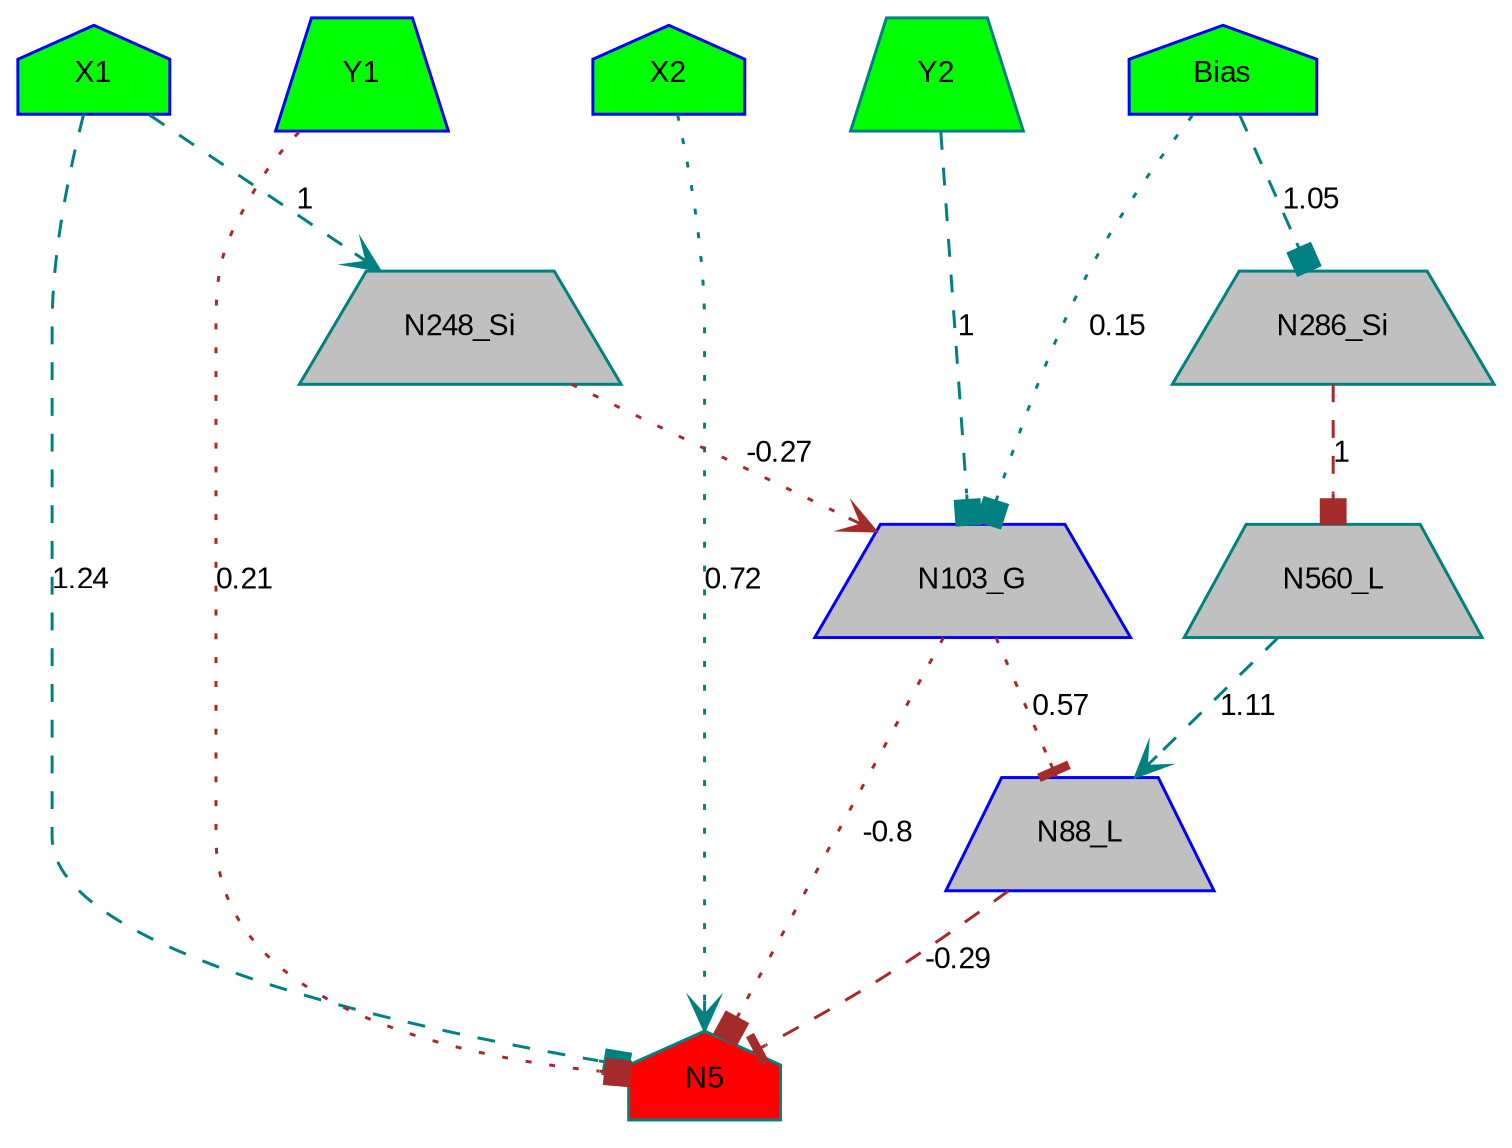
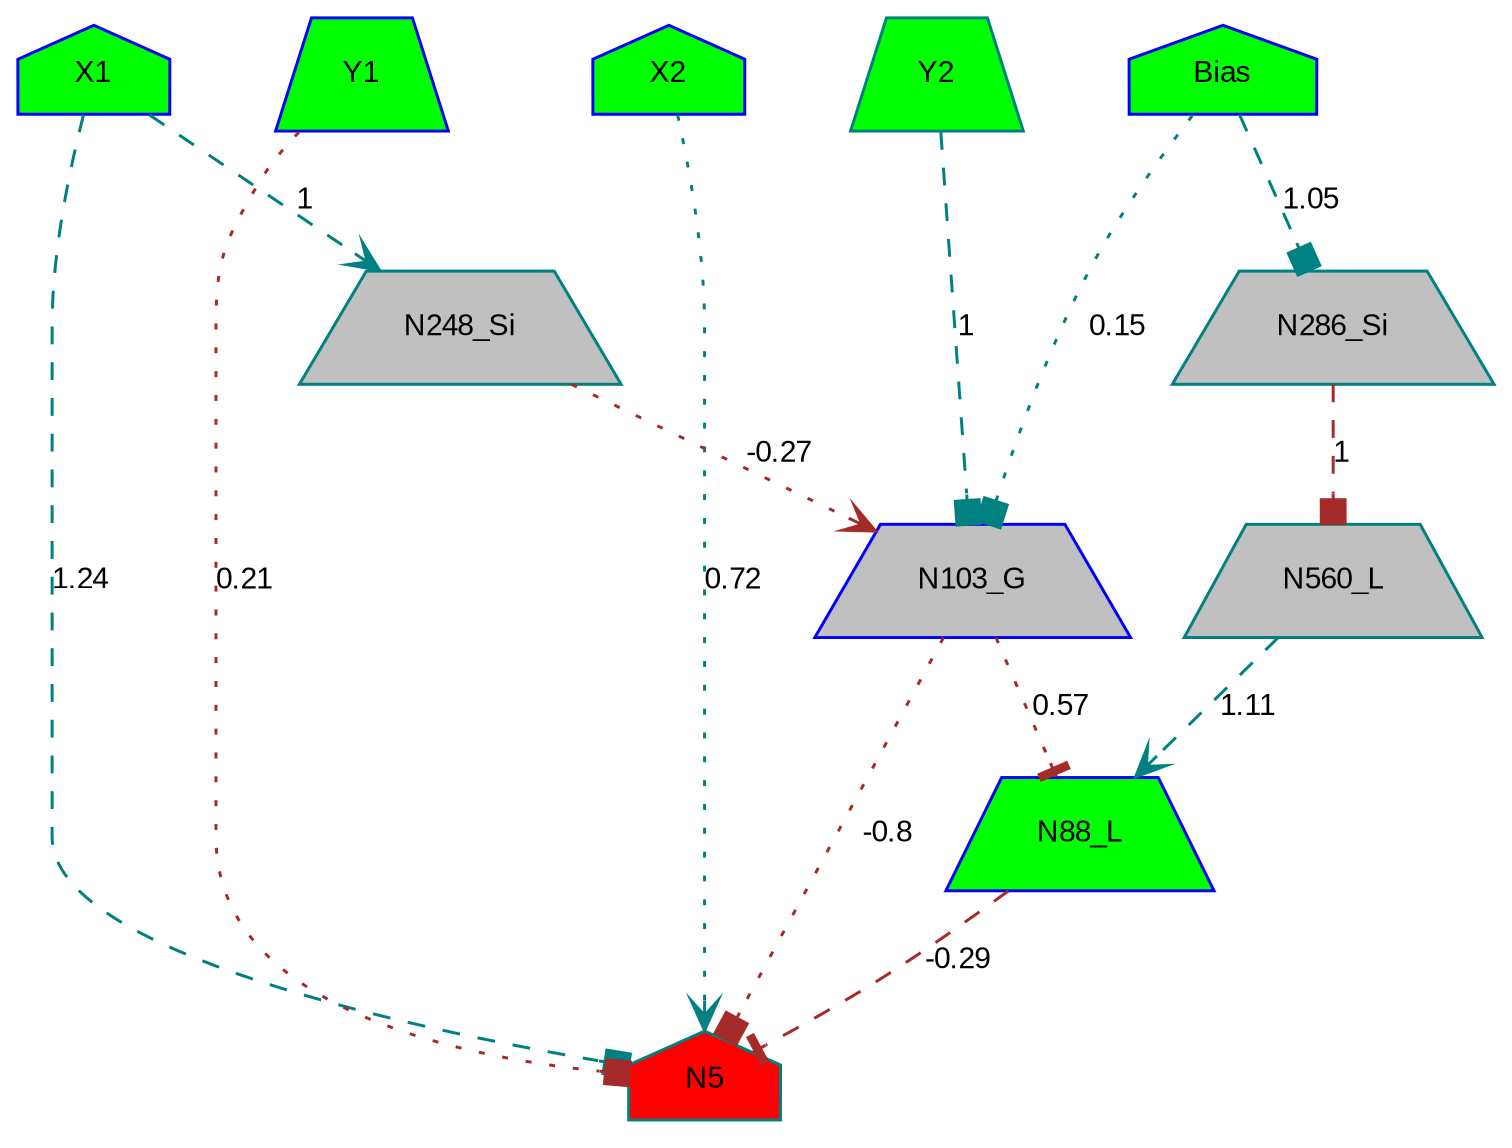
node "N88_L": fillcolor gray -> green
